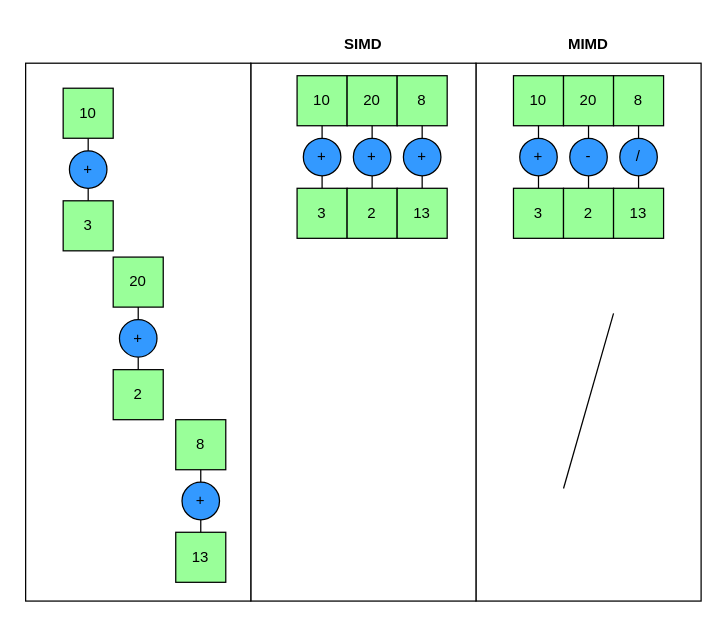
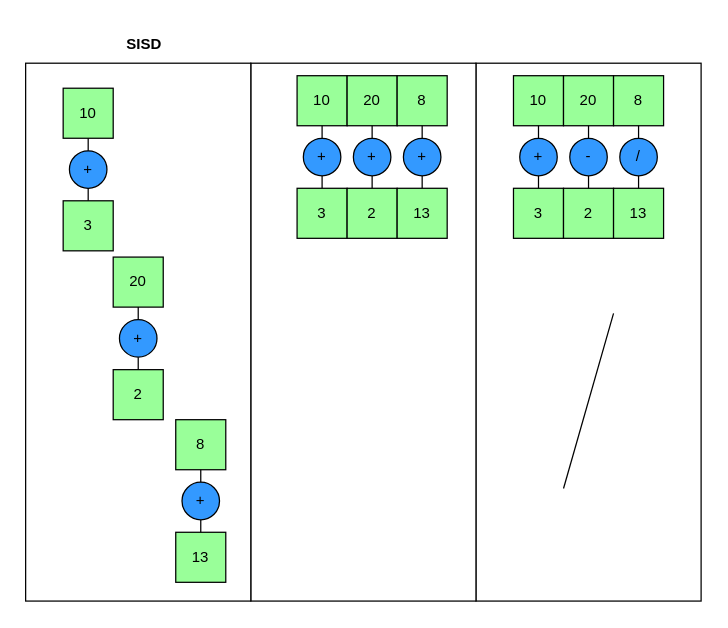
node "SISD": added
node "SIMD": removed
node "MIMD": removed
